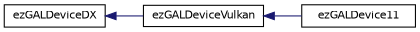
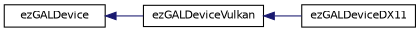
node "ezGALDeviceDX": label "ezGALDeviceDX" -> "ezGALDevice"
node "ezGALDevice11": label "ezGALDevice11" -> "ezGALDeviceDX11"
